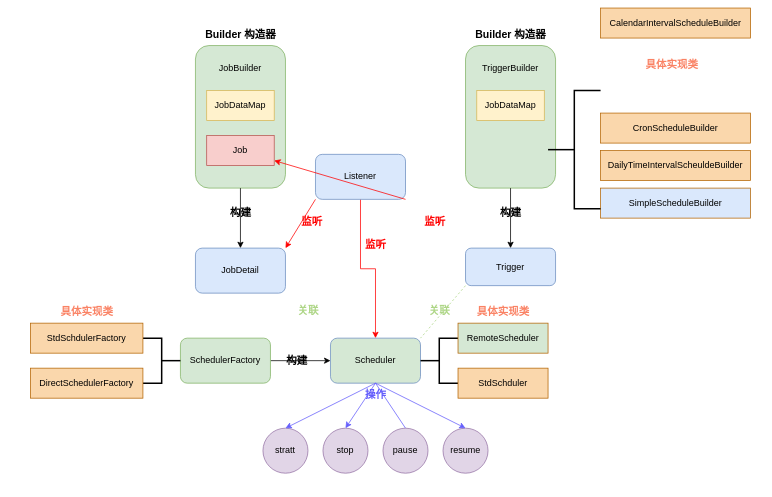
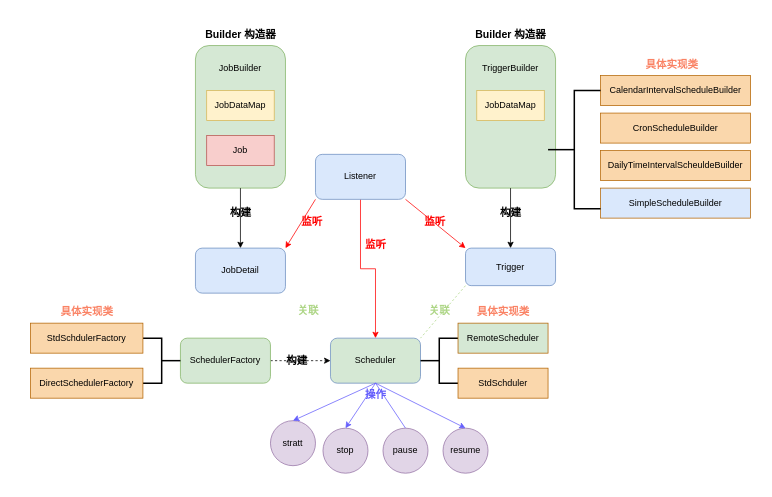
node "CalendarIntervalScheduleBuilder": moved (675, 23) -> (675, 90)
edge "Listener" -> "Job": now "Listener" -> "Trigger"
edge "SchedulerFactory" -> "Scheduler": style solid -> dashed
node "stratt": moved (285, 450) -> (293, 443)
